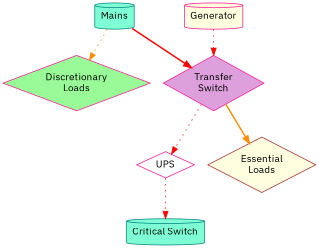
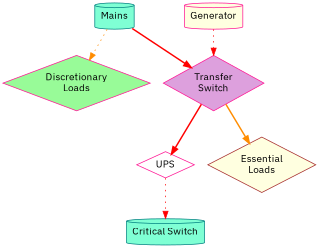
edge "Transfer Switch" -> "UPS": style dotted -> bold
